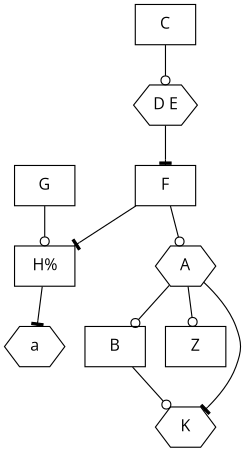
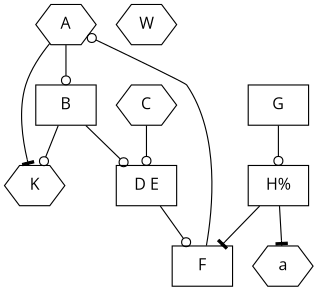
node "W": added
node "C": shape box -> hexagon
node "D E": shape hexagon -> box
edge "B" -> "D E": added
edge "D E" -> "F": arrowhead tee -> odot
edge "F" -> "H%": reversed
node "Z": removed
